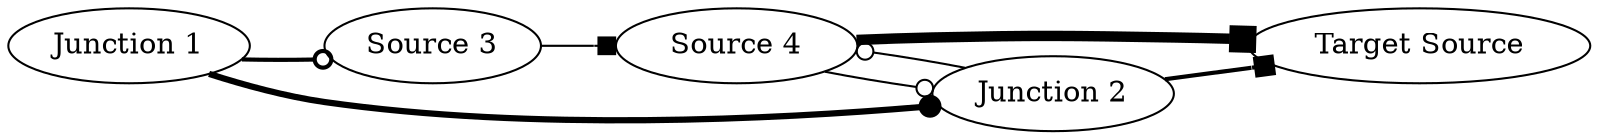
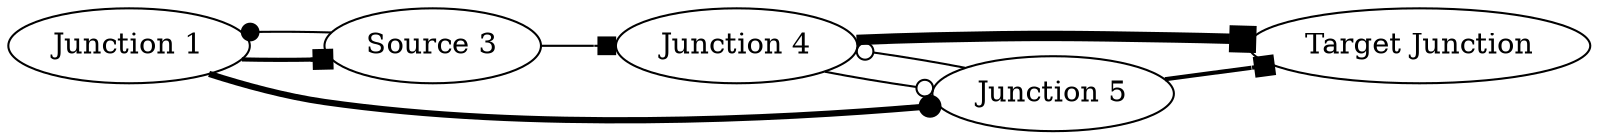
edge "Source 3" -> "Junction 1": added
node "Source 4": label "Source 4" -> "Junction 4"
node "Target Source": label "Target Source" -> "Target Junction"
edge "Junction 1" -> "Source 3": arrowhead odot -> box
node "Junction 2": label "Junction 2" -> "Junction 5"
